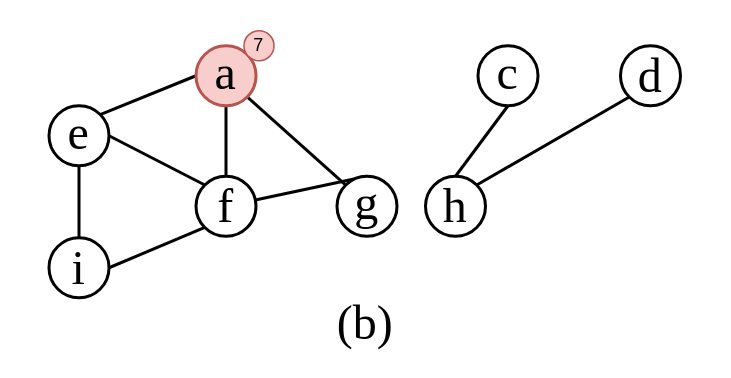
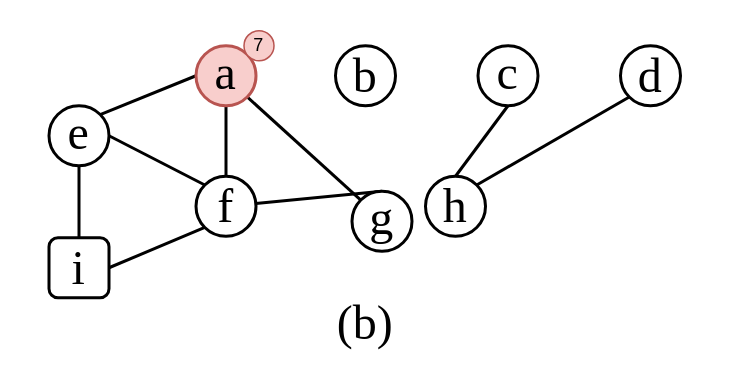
node "b": added
node "g": moved (367, 206) -> (382, 221)
node "i": shape ellipse -> rounded rectangle
